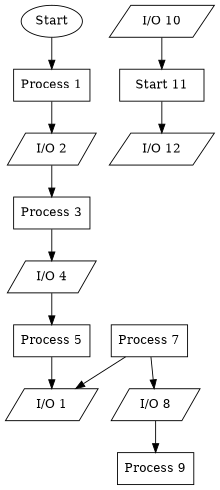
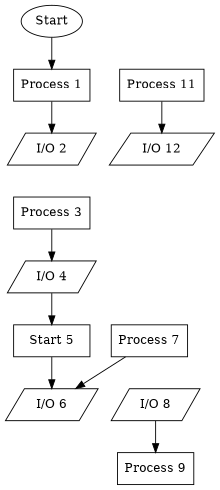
node "I/O 10": removed
node "Start 11": label "Start 11" -> "Process 11"
edge "I/O 2" -> "Process 3": removed
node "Process 5": label "Process 5" -> "Start 5"
edge "Process 7" -> "I/O 8": removed
node "I/O 1": label "I/O 1" -> "I/O 6"
